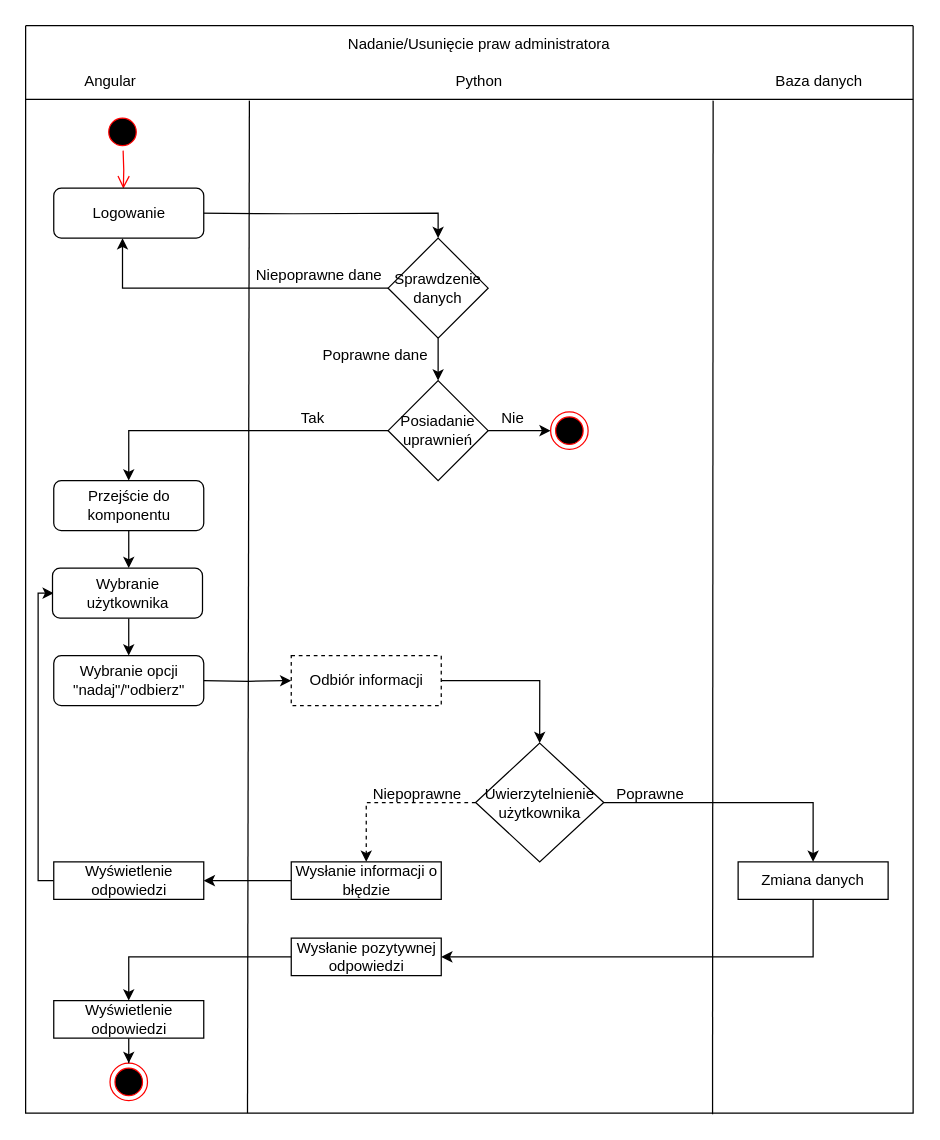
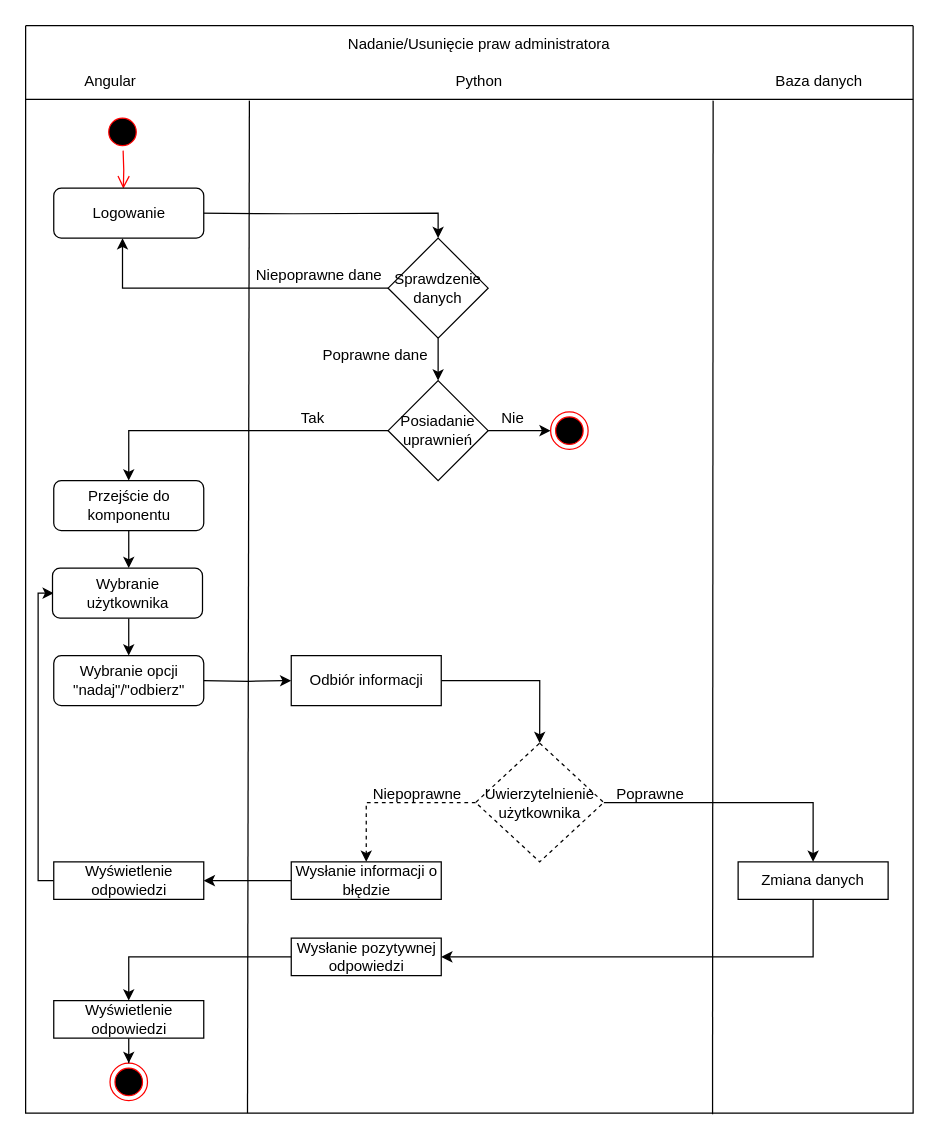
node "Odbiór informacji": style dashed -> solid
node "Uwierzytelnienie użytkownika": style solid -> dashed
